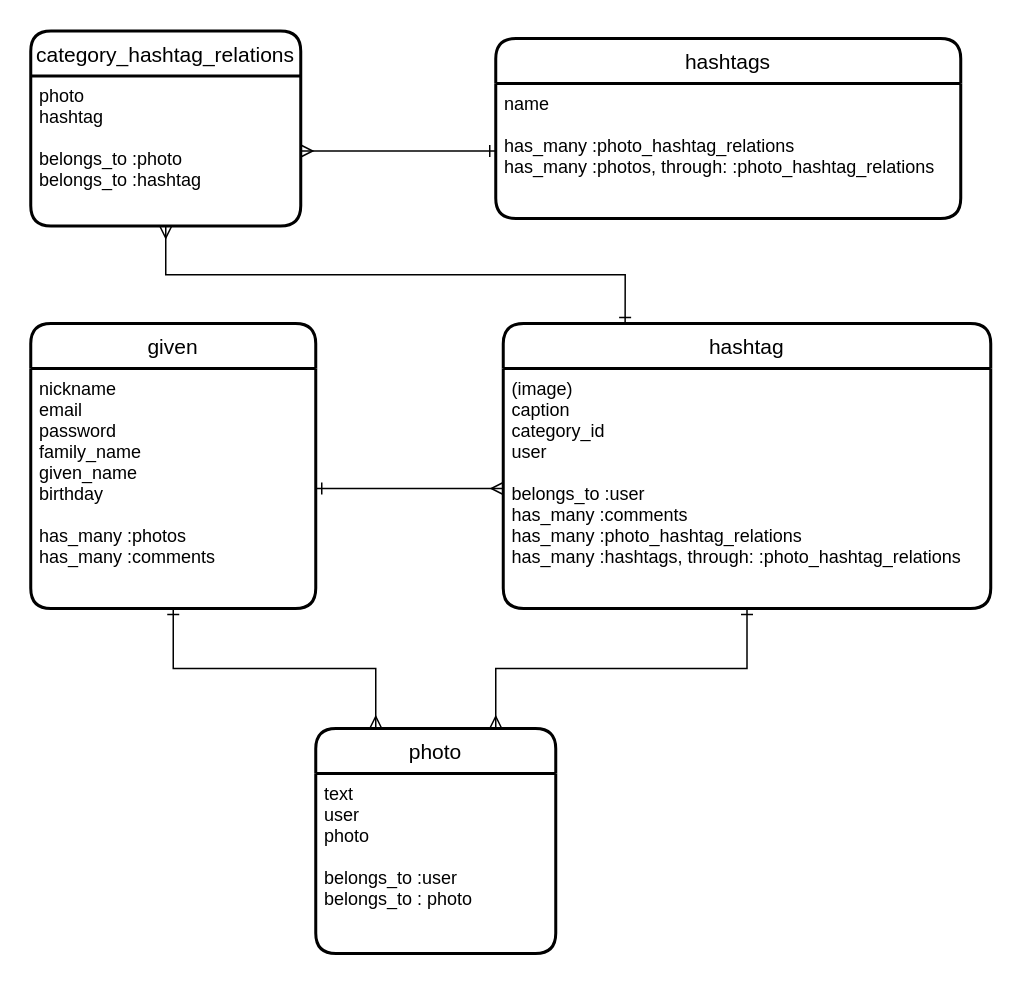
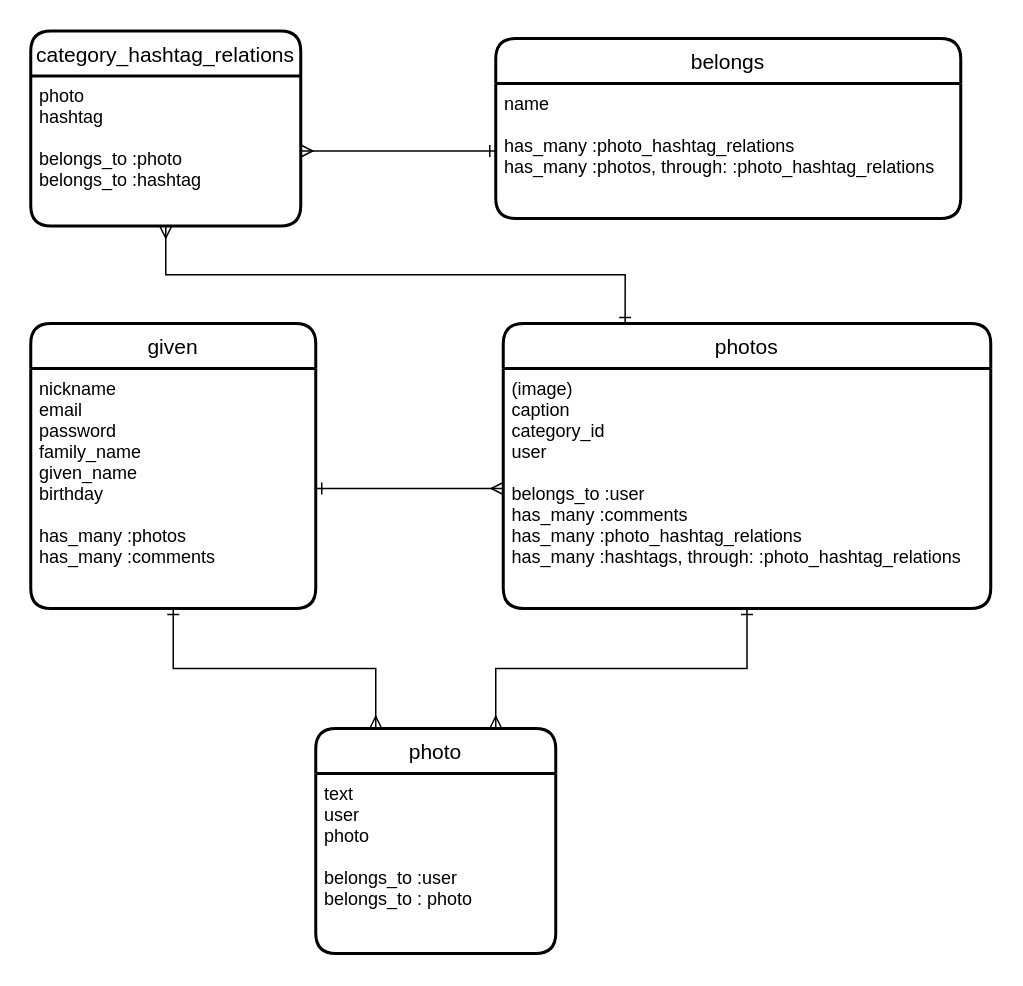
node "hashtags": label "hashtags" -> "belongs"
node "hashtag": label "hashtag" -> "photos"
